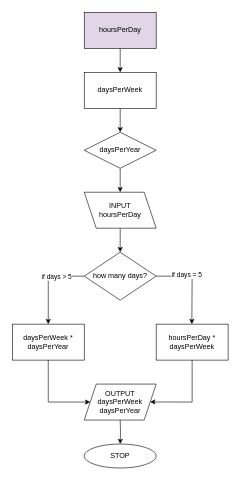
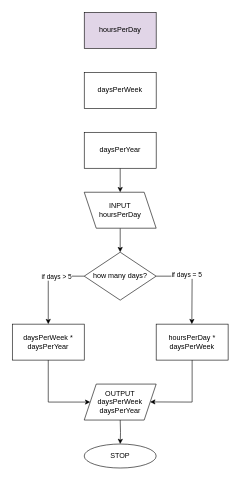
edge "hoursPerDay" -> "daysPerWeek": removed
edge "daysPerWeek" -> "daysPerYear": removed
node "daysPerYear": shape diamond -> rectangle
